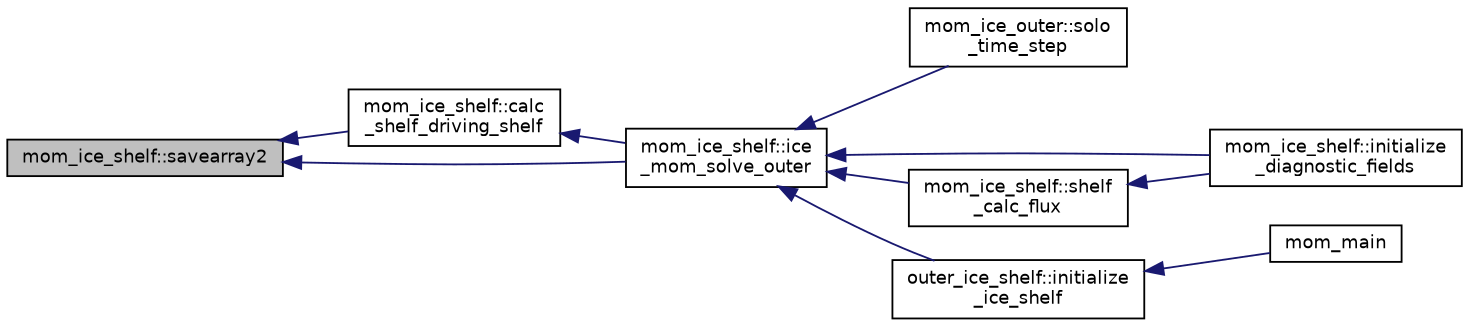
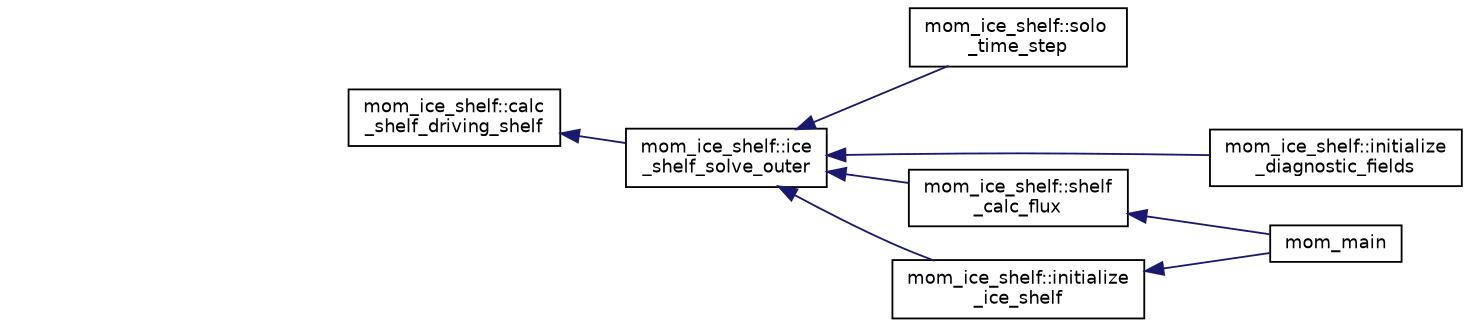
node "mom_ice_outer::solo _time_step": label "mom_ice_outer::solo _time_step" -> "mom_ice_shelf::solo _time_step"
node "mom_ice_shelf::savearray2": removed
node "mom_ice_shelf::ice _mom_solve_outer": label "mom_ice_shelf::ice _mom_solve_outer" -> "mom_ice_shelf::ice _shelf_solve_outer"
edge "mom_ice_shelf::initialize _diagnostic_fields" -> "mom_ice_shelf::shelf _calc_flux": now "mom_main" -> "mom_ice_shelf::shelf _calc_flux"
node "outer_ice_shelf::initialize _ice_shelf": label "outer_ice_shelf::initialize _ice_shelf" -> "mom_ice_shelf::initialize _ice_shelf"
